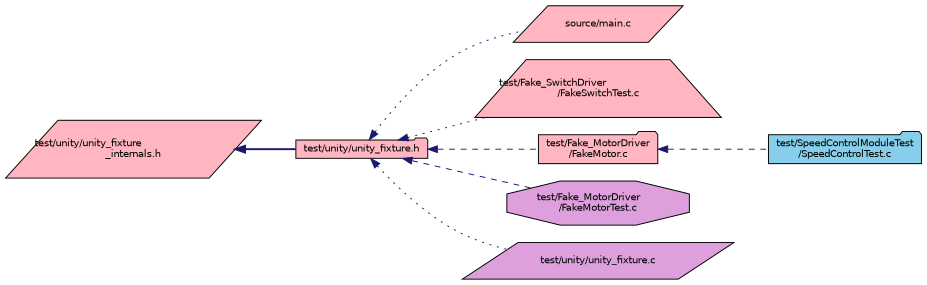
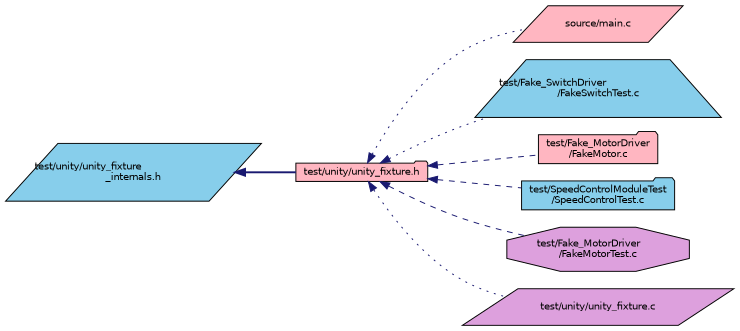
node "test/Fake_SwitchDriver /FakeSwitchTest.c": fillcolor lightpink -> skyblue
node "test/unity/unity_fixture _internals.h": fillcolor lightpink -> skyblue
edge "test/SpeedControlModuleTest /SpeedControlTest.c" -> "test/Fake_MotorDriver /FakeMotor.c": now "test/SpeedControlModuleTest /SpeedControlTest.c" -> "test/unity/unity_fixture.h"
